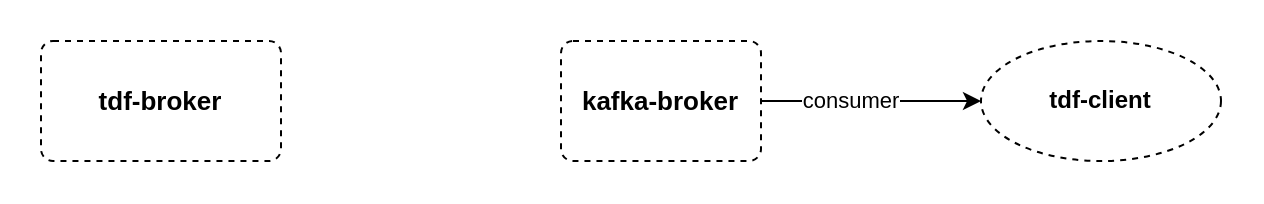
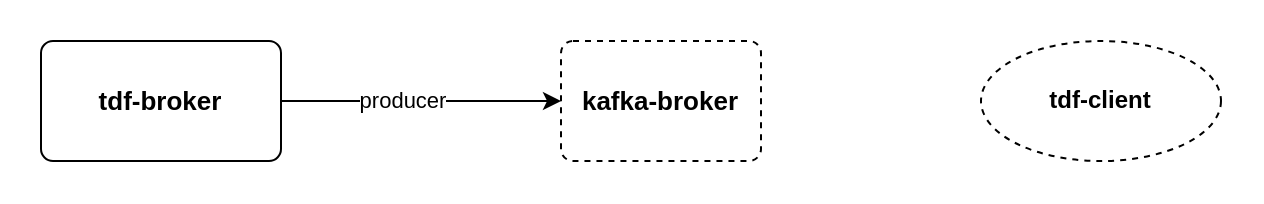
node "tdf-broker": style dashed -> solid
edge "tdf-broker" -> "kafka-broker": added, label "producer"
edge "kafka-broker" -> "tdf-client": removed, label "consumer"
